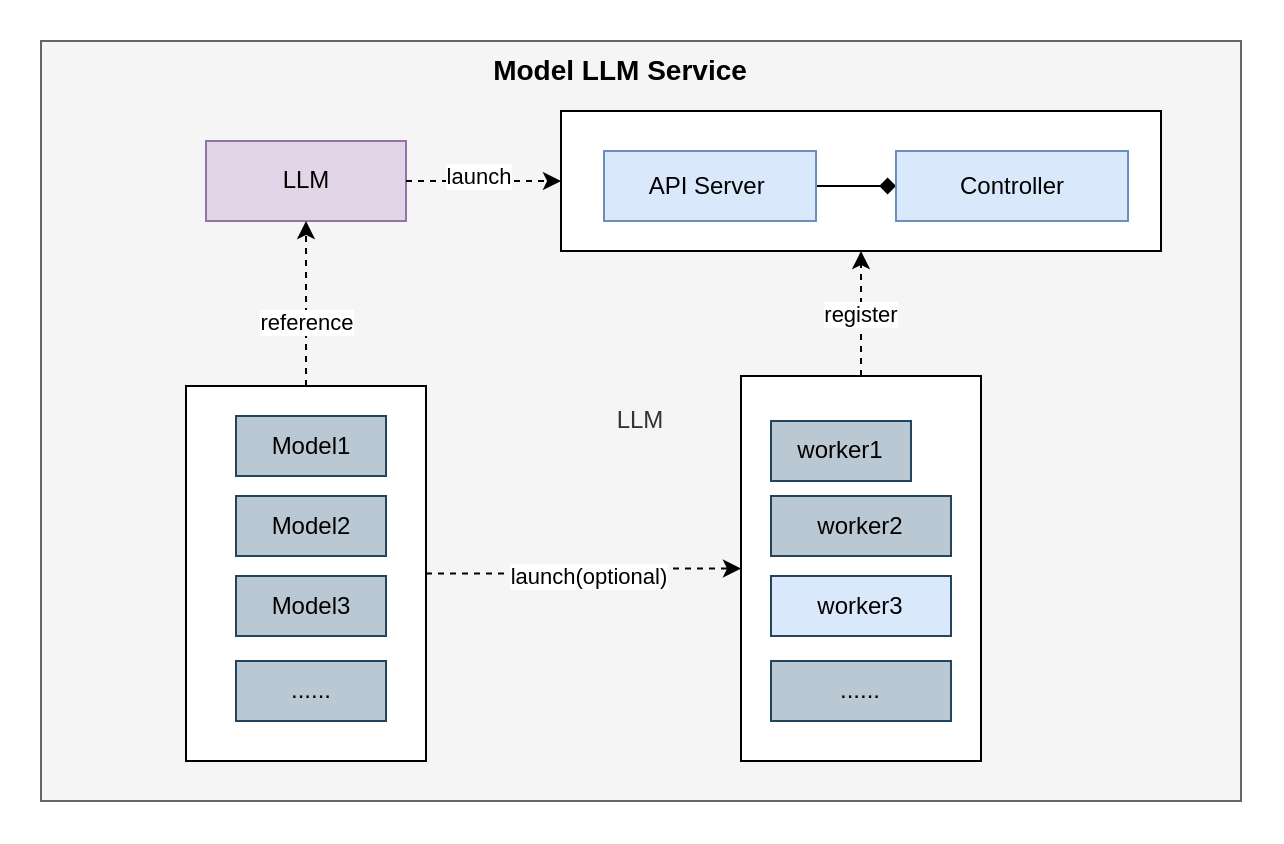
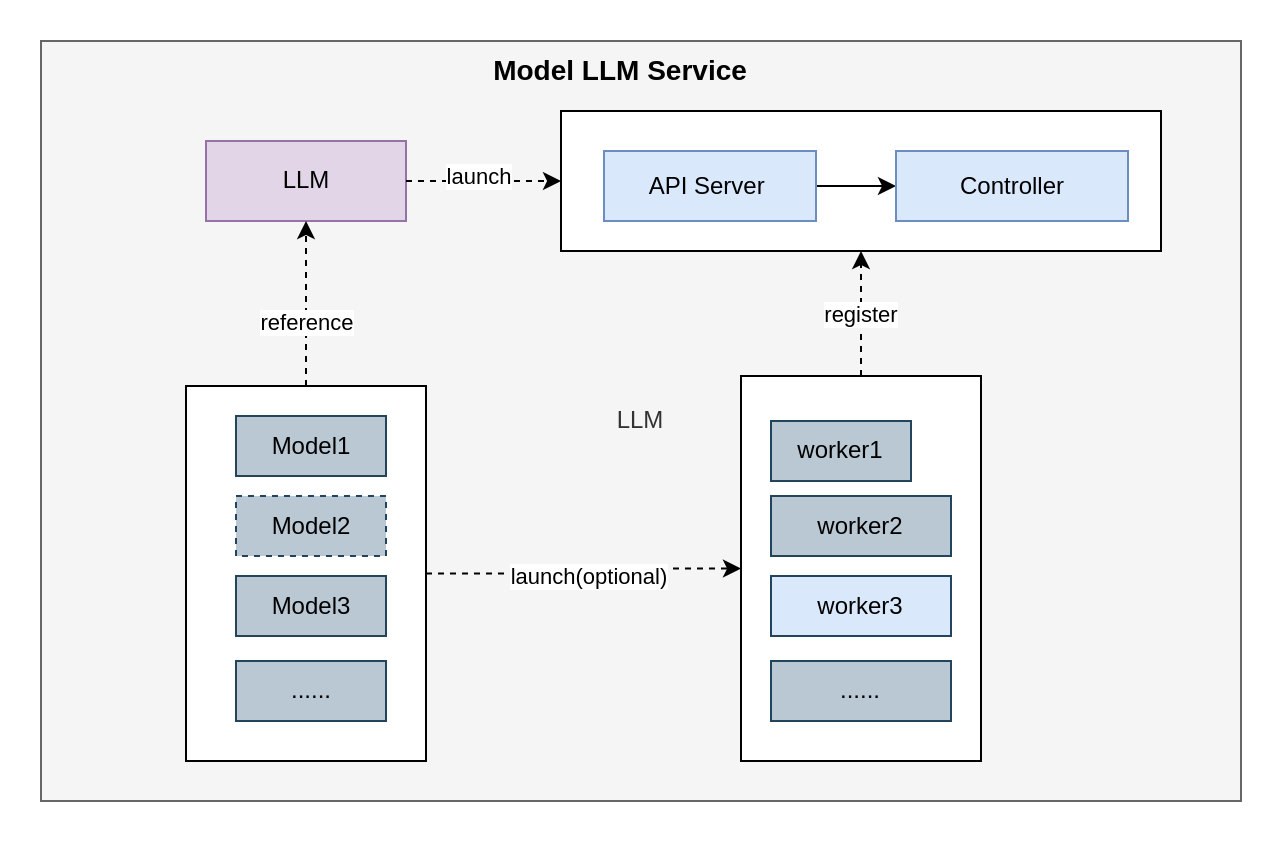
edge "API Server" -> "Controller": arrowhead diamond -> classic
node "Model2": style solid -> dashed
